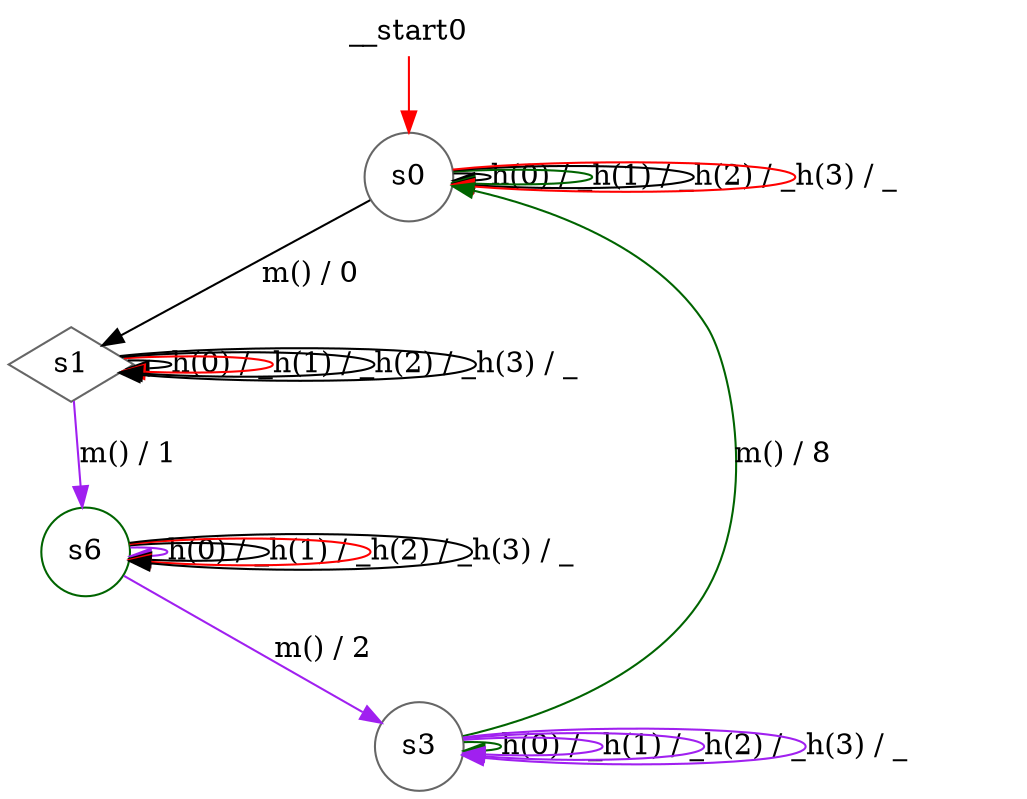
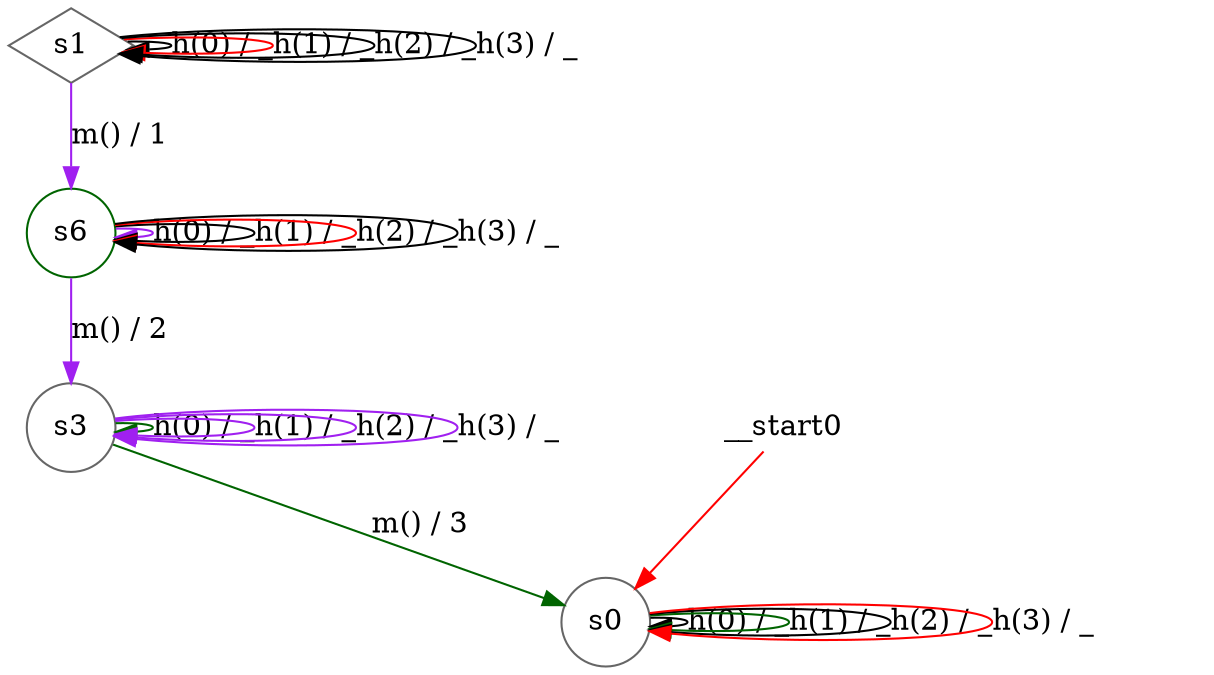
edge "s0" -> "s1": removed, label "m() / 0"
edge "s3" -> "s0": label "m() / 8" -> "m() / 3"
